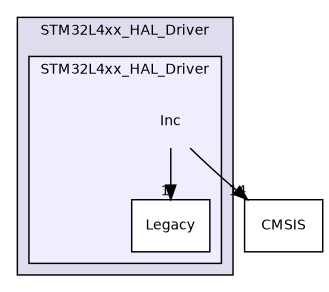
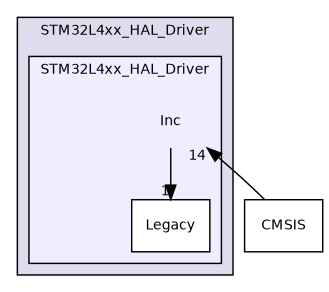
edge "Inc" -> "CMSIS": reversed
